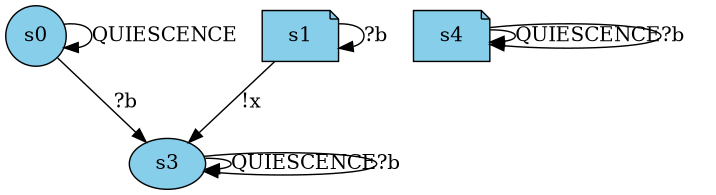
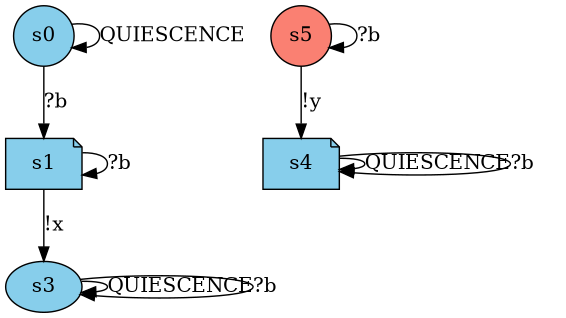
node "s5": added
edge "s0" -> "s3": now "s0" -> "s1"
